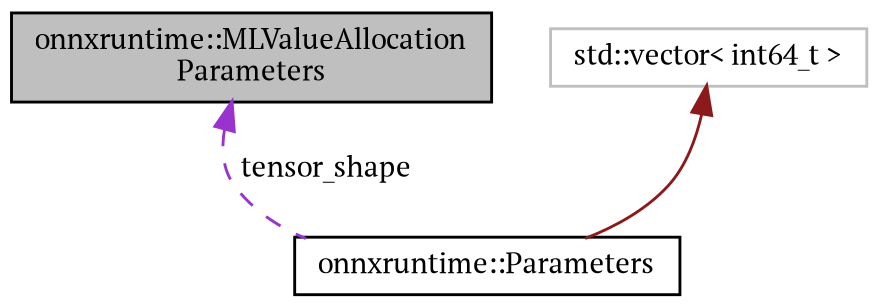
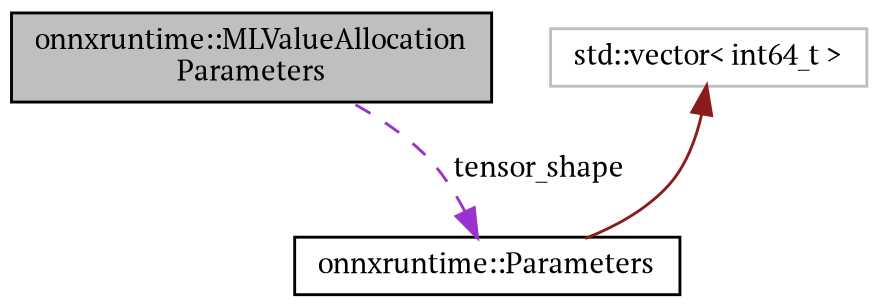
edge "onnxruntime::Parameters" -> "onnxruntime::MLValueAllocation Parameters": reversed
